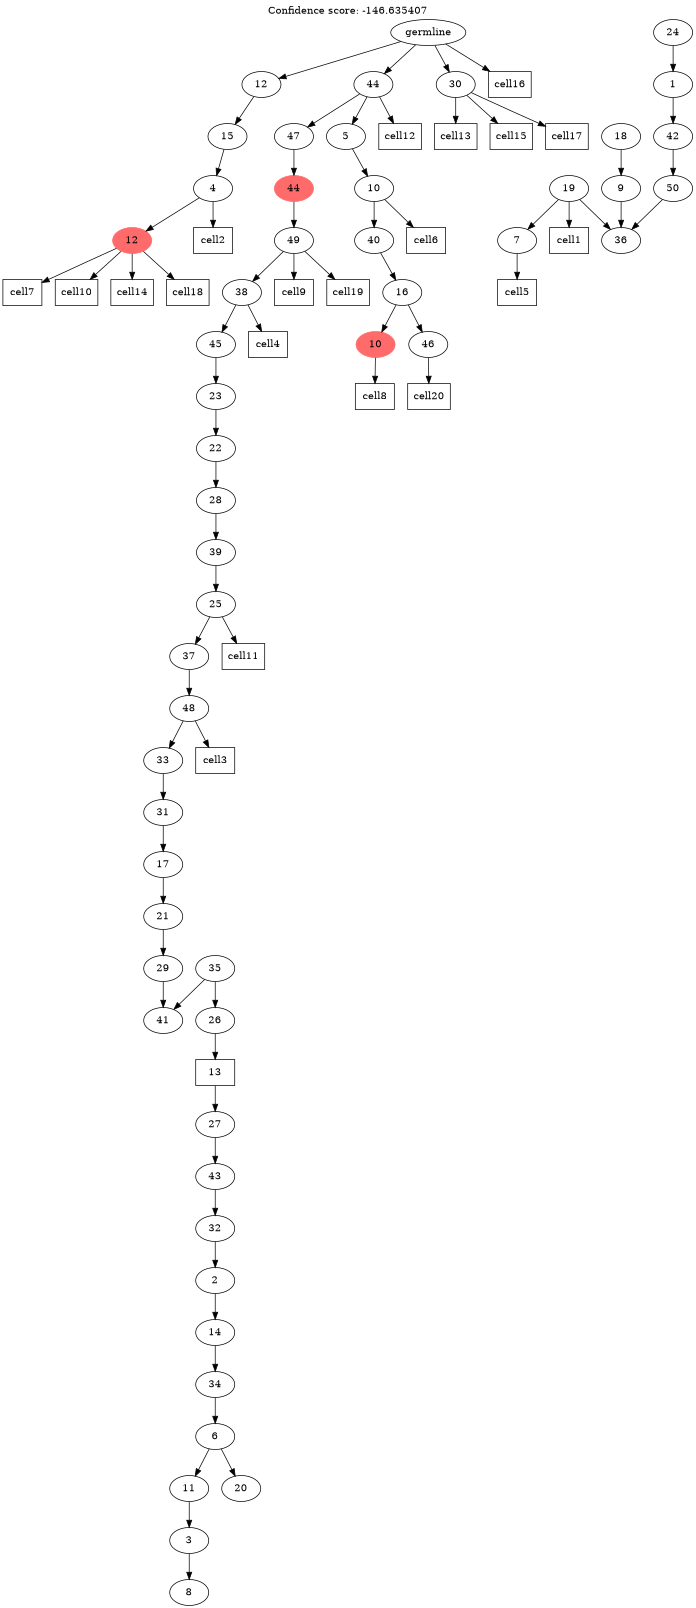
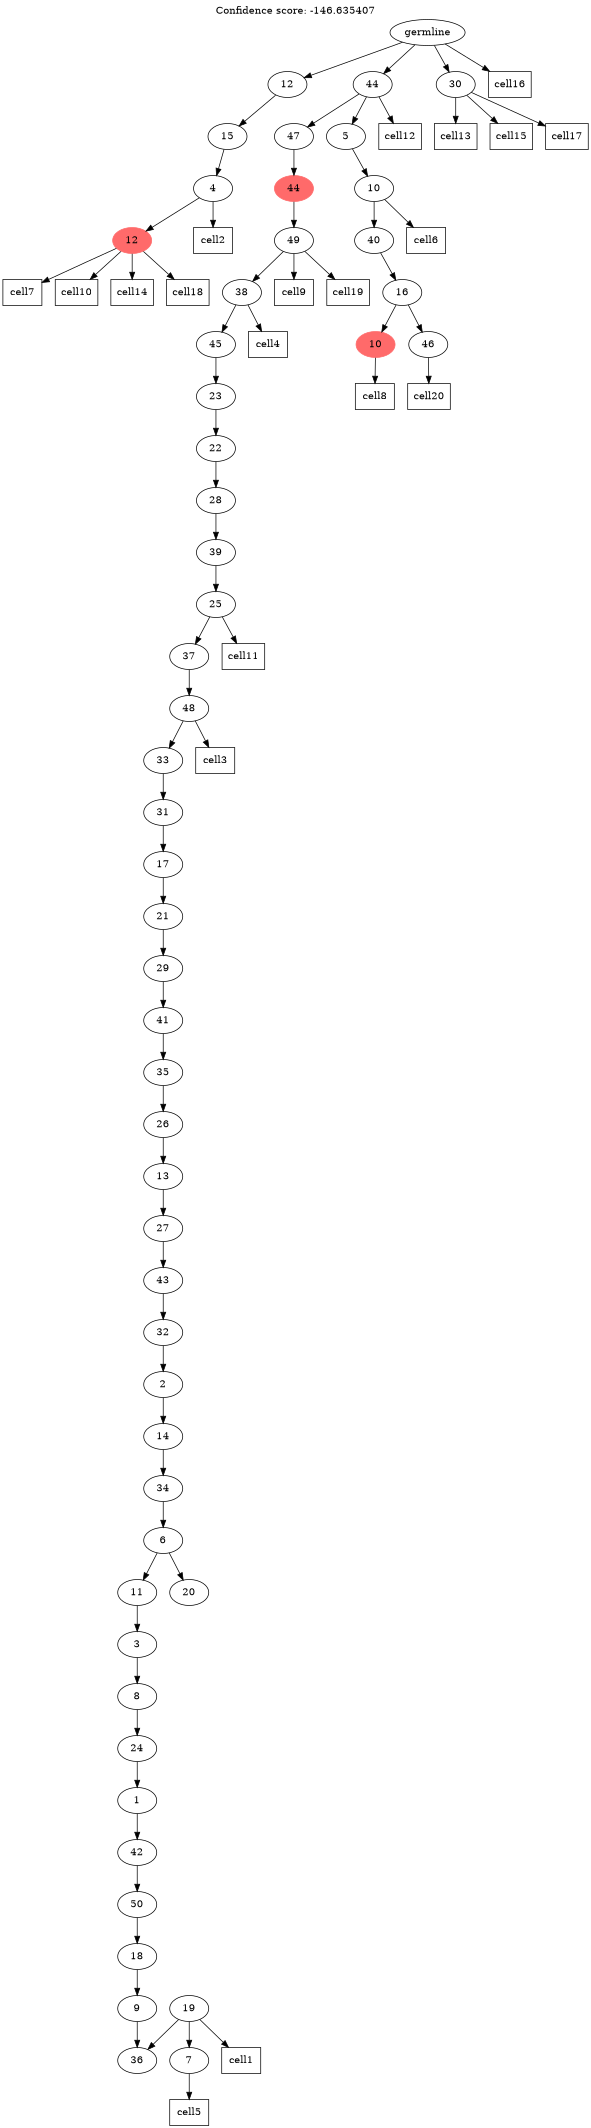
edge "50" -> "36": now "50" -> "18"
edge "35" -> "41": reversed
node "13": shape box -> ellipse
edge "8" -> "24": added
